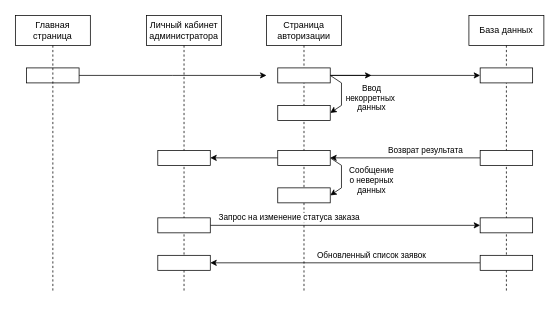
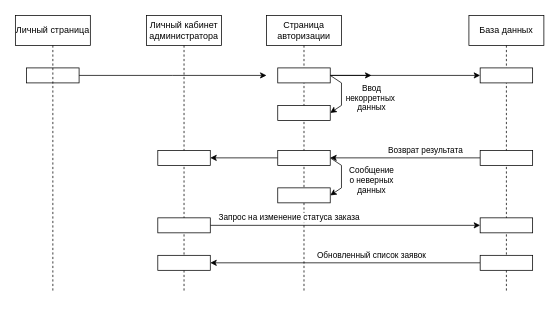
node "Главная страница": label "Главная страница" -> "Личный страница"
